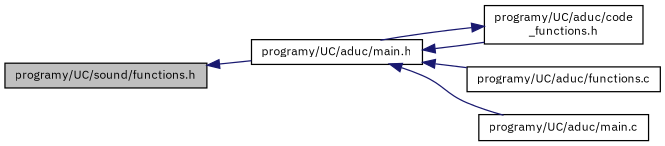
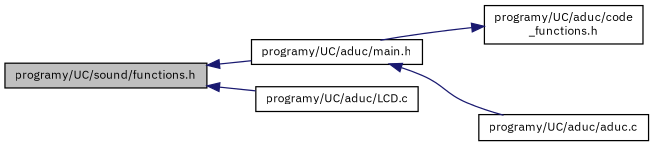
edge "programy/UC/aduc/code _functions.h" -> "programy/UC/aduc/main.h": removed
node "programy/UC/aduc/functions.c": removed
node "programy/UC/aduc/LCD.c": added
node "programy/UC/aduc/main.c": label "programy/UC/aduc/main.c" -> "programy/UC/aduc/aduc.c"
